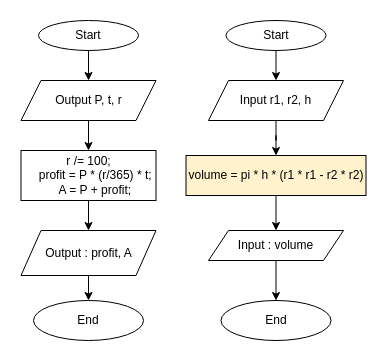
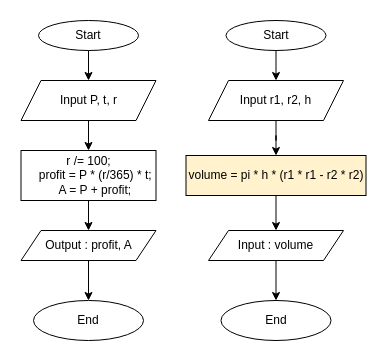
node "Output P, t, r": label "Output P, t, r" -> "Input P, t, r"
node "Output : profit, A": size 135x45 -> 135x30
